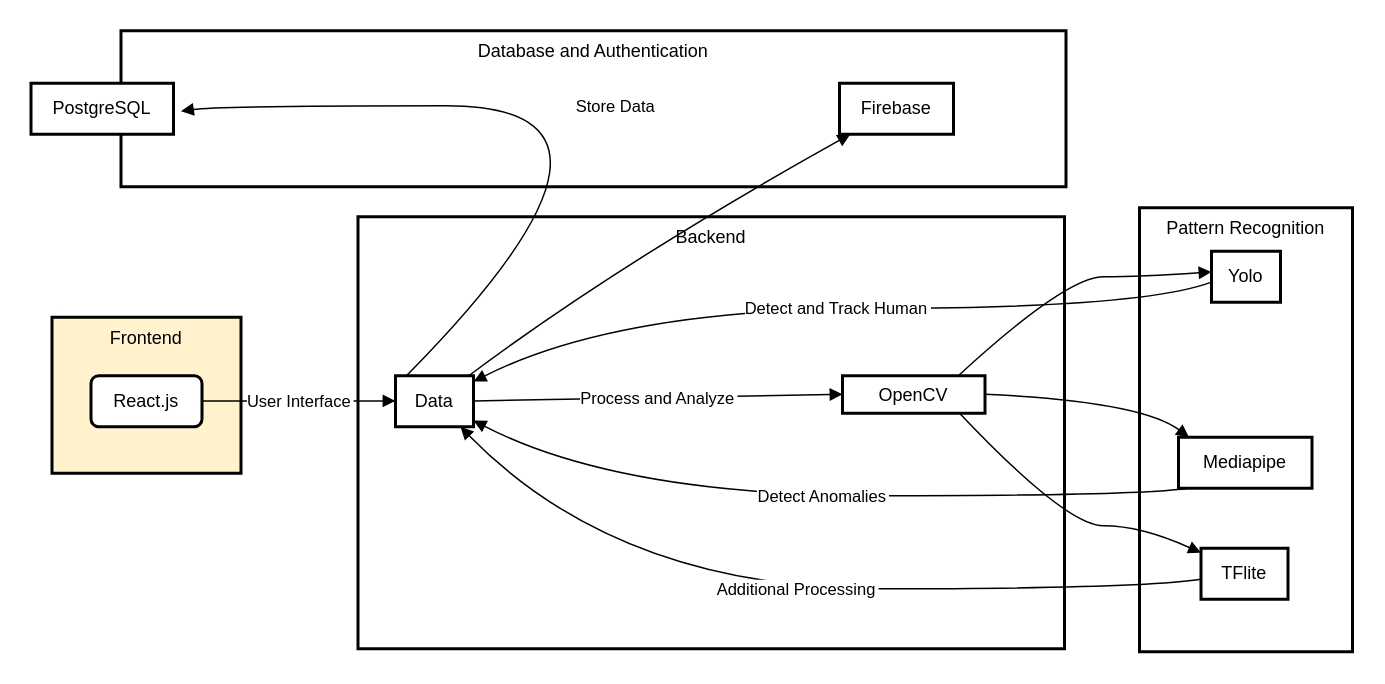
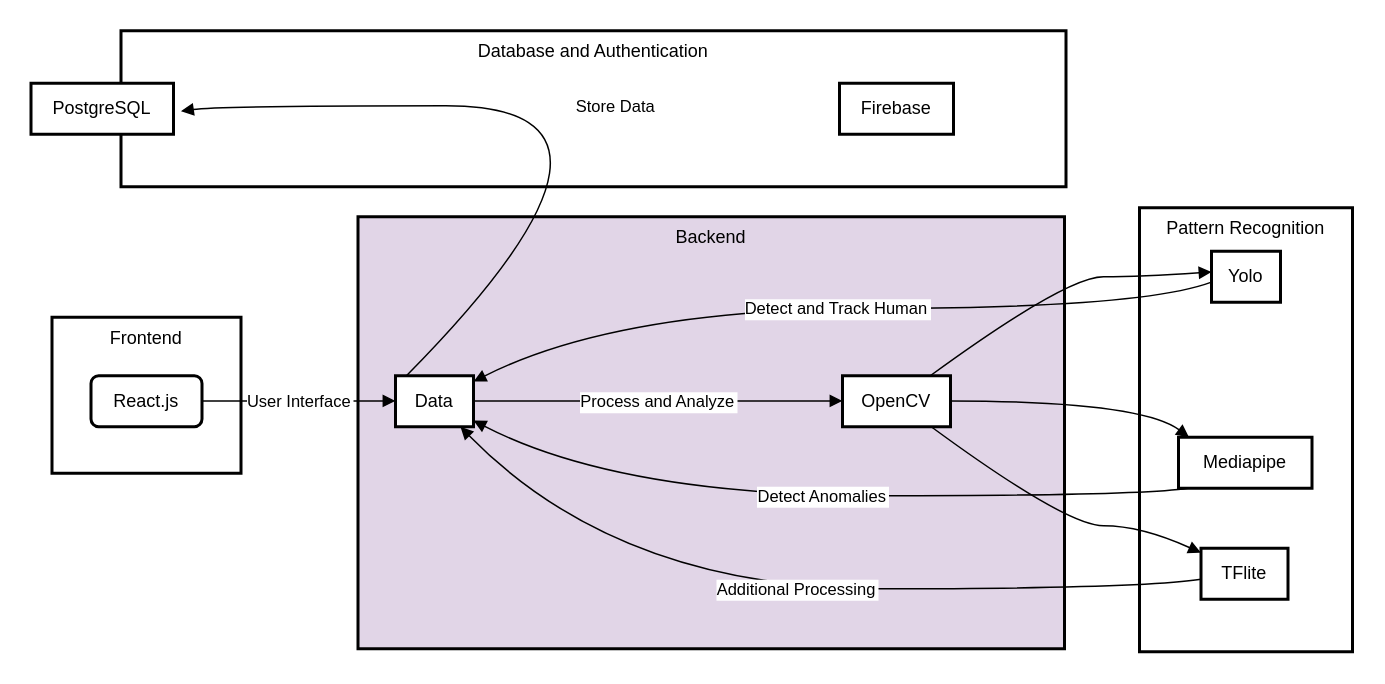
edge "Data" -> "Firebase": removed
node "Frontend": fillcolor #fff2cc -> #ffffff
node "OpenCV": size 143x38 -> 108x51
node "Backend": fillcolor #ffffff -> #e1d5e7
